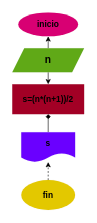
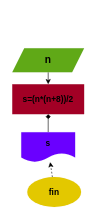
node "inicio": removed
edge "n" -> "inicio": removed
node "s=(n*(n+1))/2": label "s=(n*(n+1))/2" -> "s=(n*(n+8))/2"
node "fin": moved (48, 195) -> (54, 192)
